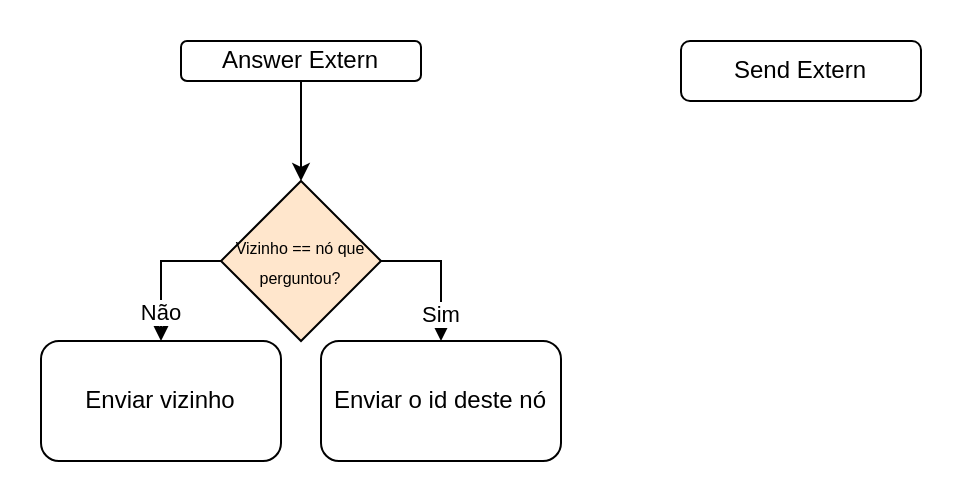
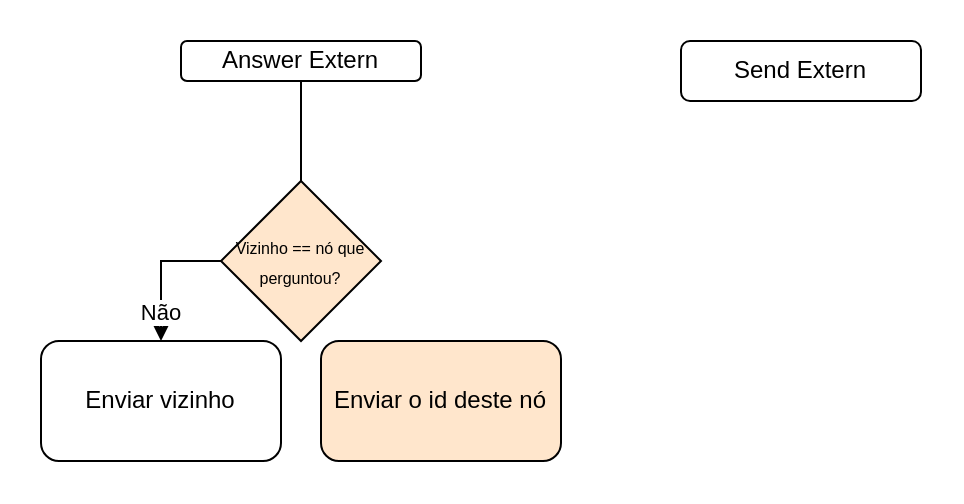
edge "Answer Extern" -> "Vizinho == nó que perguntou?": arrowhead classic -> none
edge "Vizinho == nó que perguntou?" -> "Enviar o id deste nó": removed, label "Sim"
node "Enviar o id deste nó": fillcolor #ffffff -> #ffe6cc
